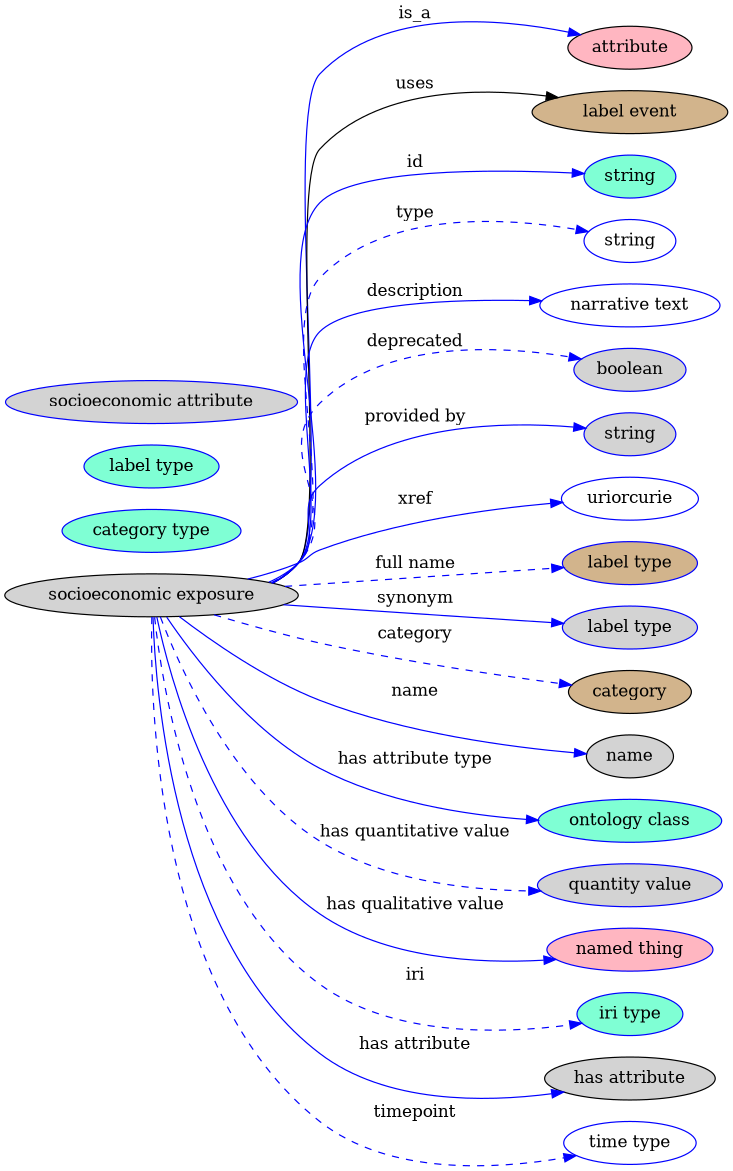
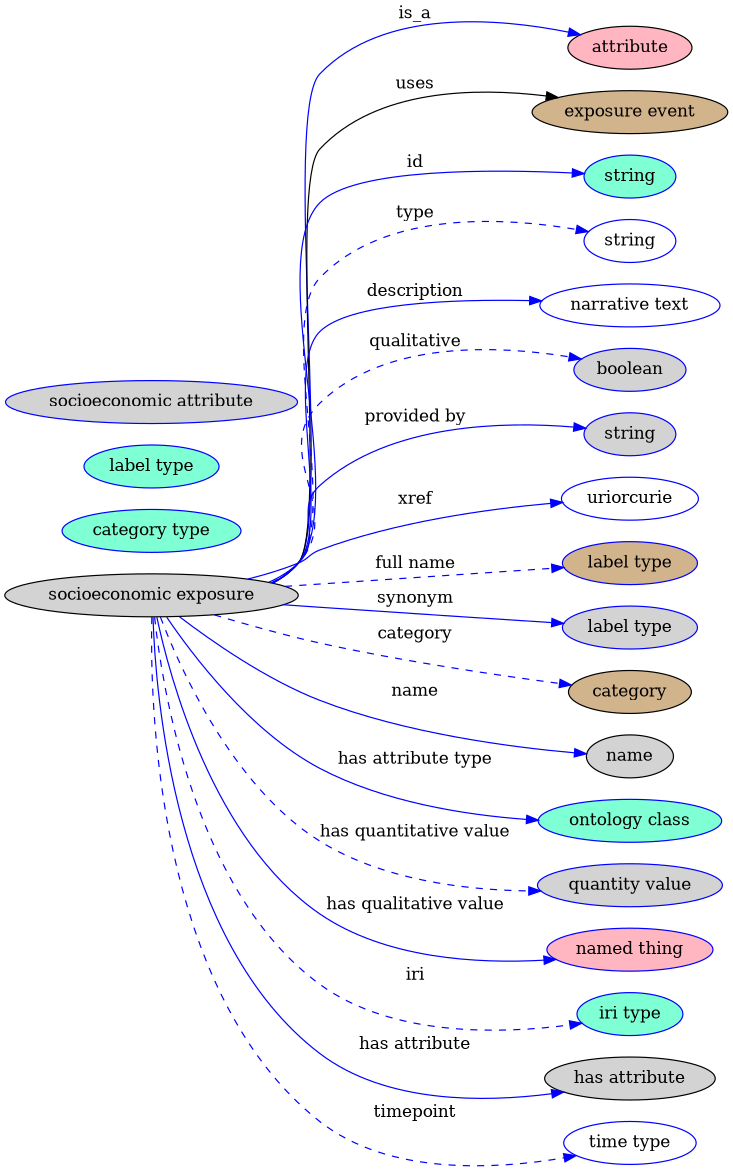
node "label event": label "label event" -> "exposure event"
edge "socioeconomic exposure" -> "boolean": label "deprecated" -> "qualitative"
